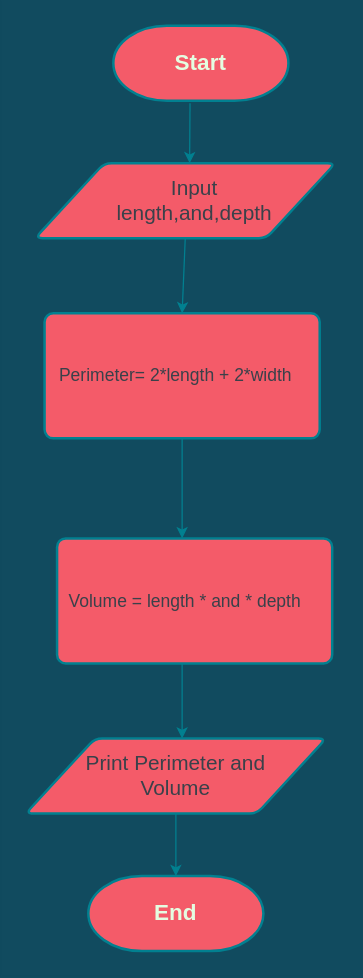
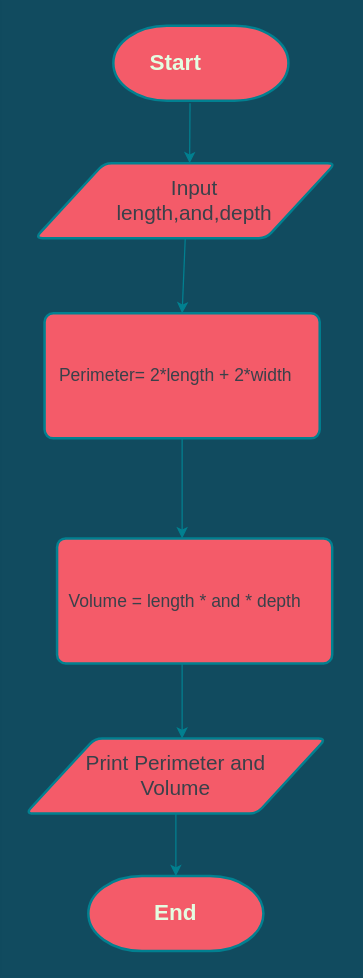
node "Start": moved (201, 63) -> (176, 63)
